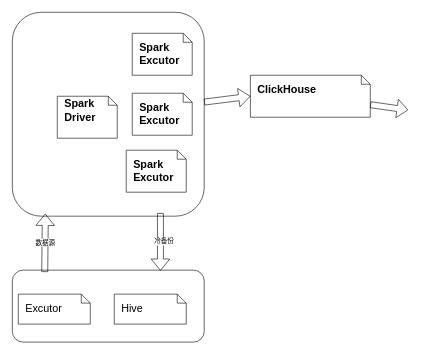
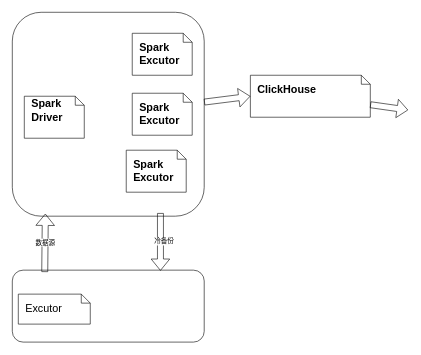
node "Spark Driver": moved (87, 117) -> (54, 117)
node "Hive": removed
